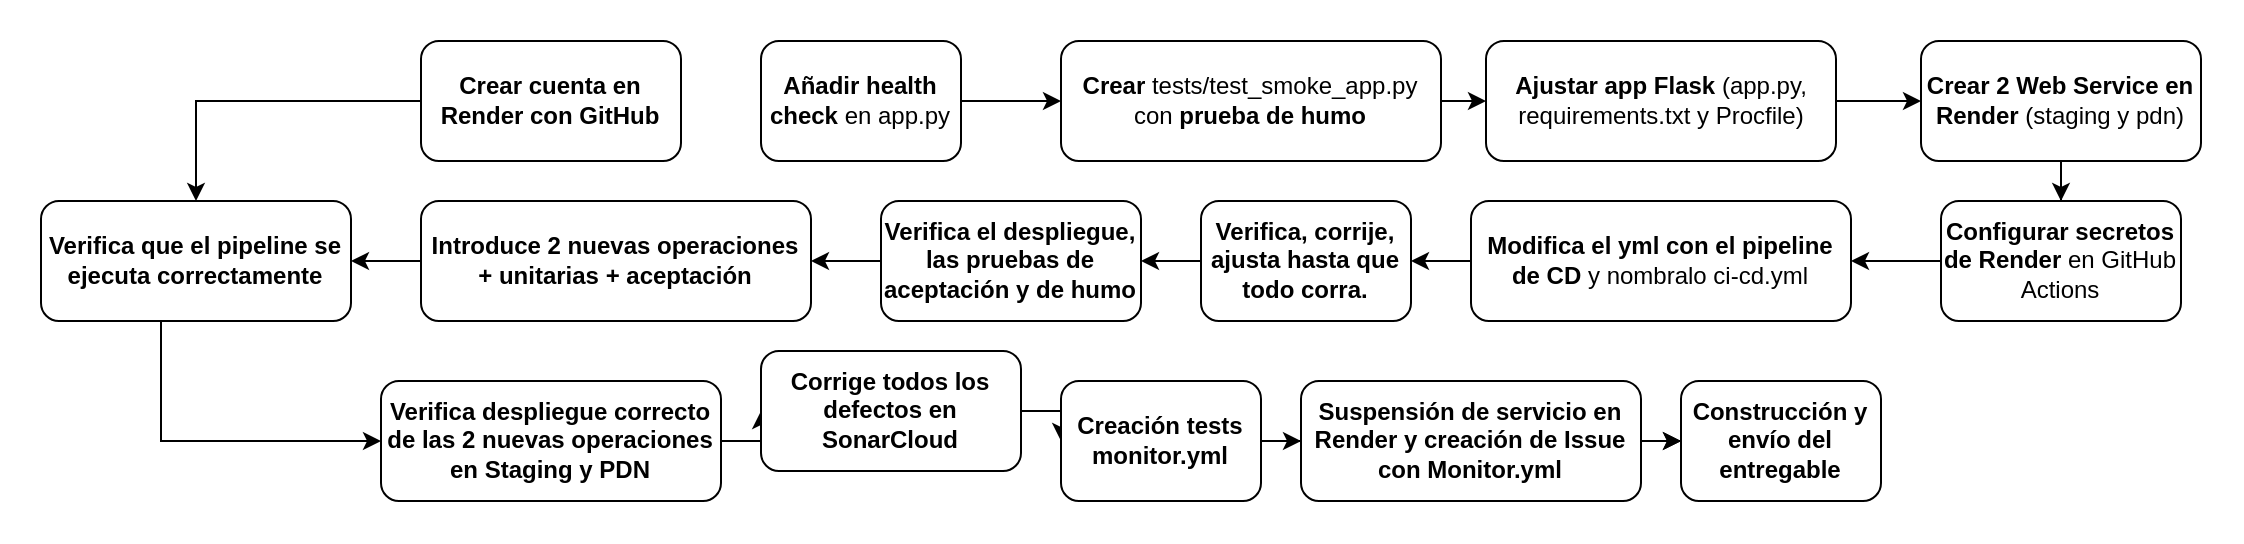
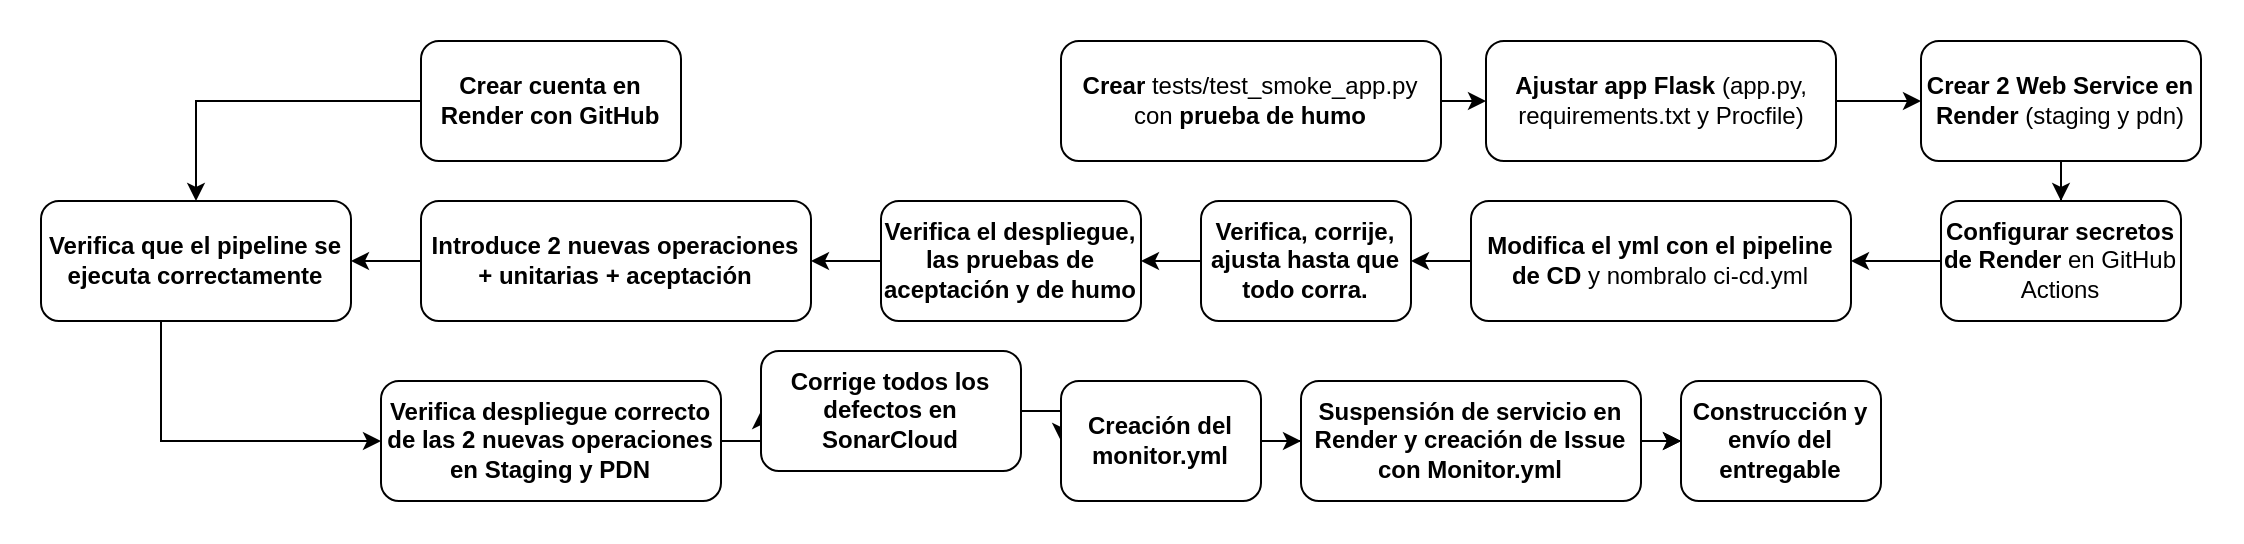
node "Añadir health check en app.py": removed
edge "Añadir health check en app.py" -> "Crear tests/test_smoke_app.py con prueba de humo": removed
node "Creación tests monitor.yml": label "Creación tests monitor.yml" -> "Creación del monitor.yml"
